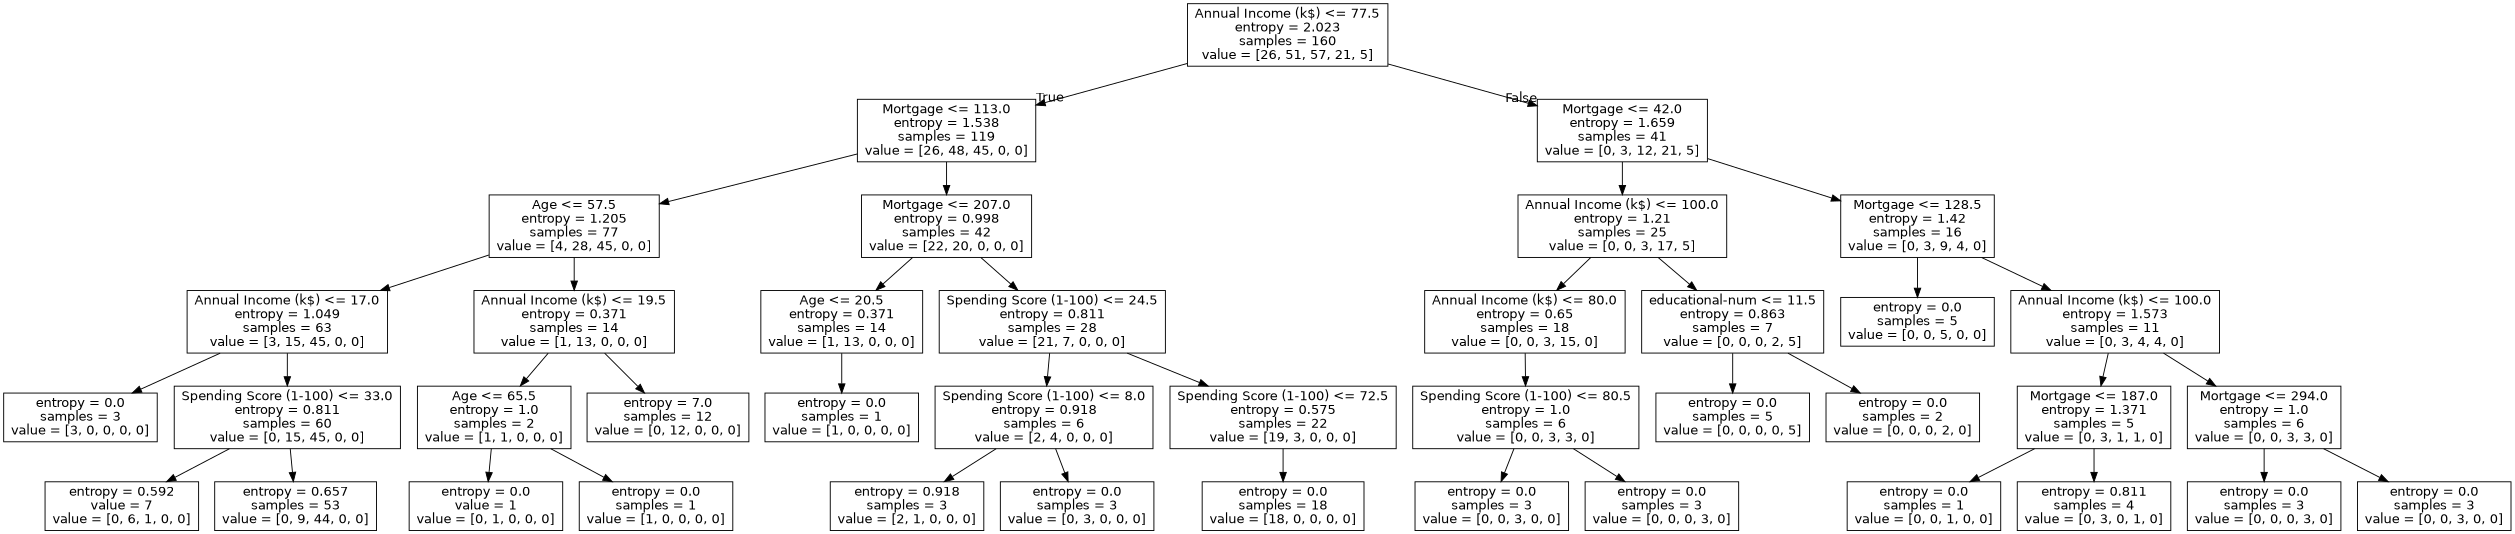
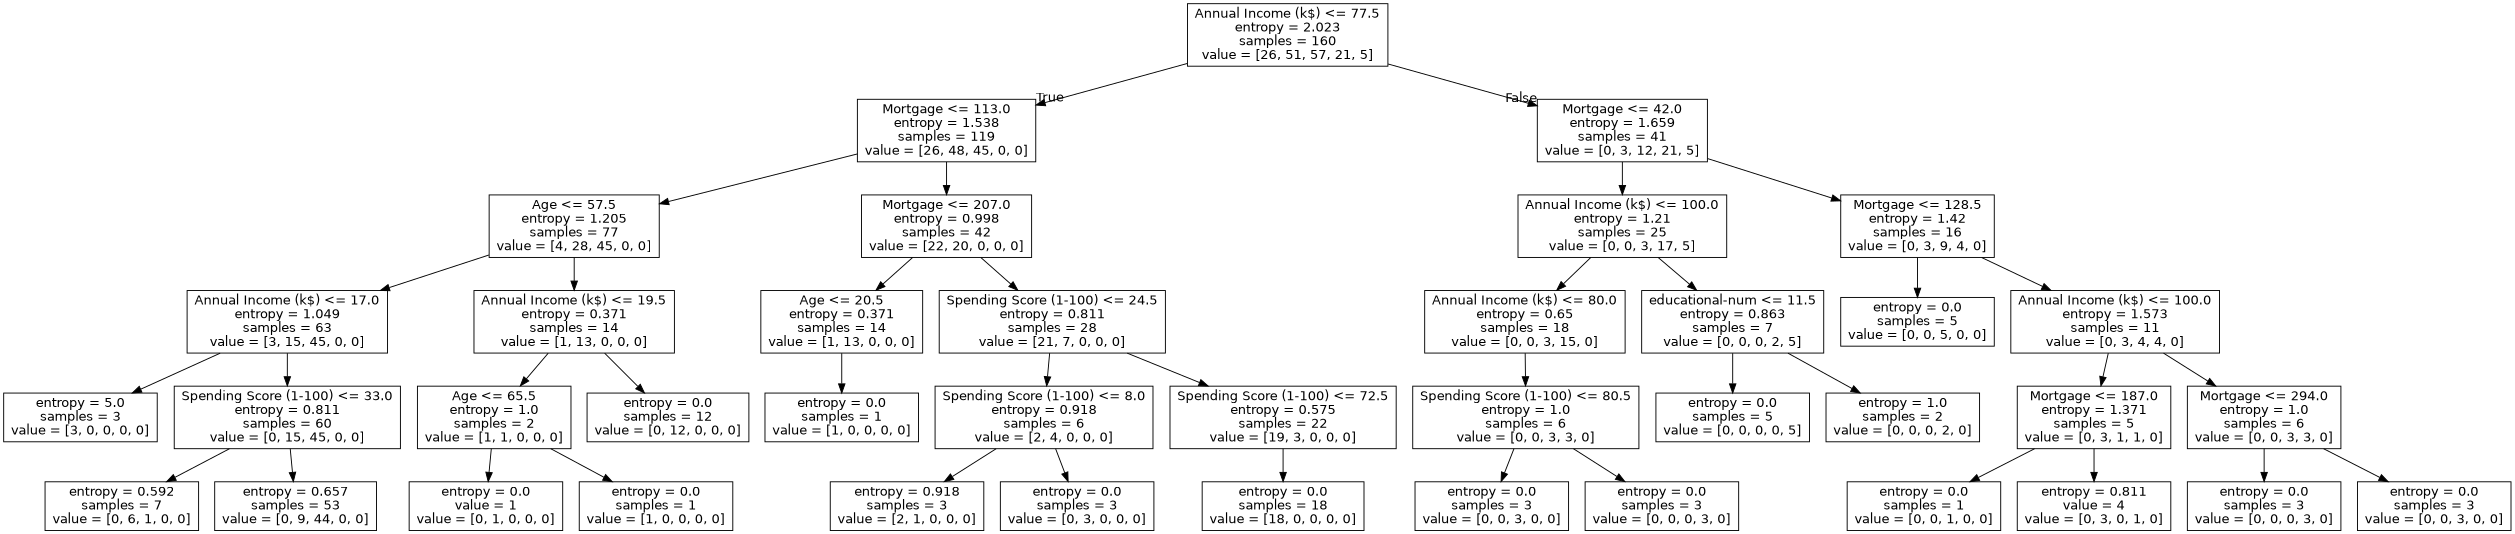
node "entropy = 0.0 samples = 3 value = [3, 0, 0, 0, 0]": label "entropy = 0.0 samples = 3 value = [3, 0, 0, 0, 0]" -> "entropy = 5.0 samples = 3 value = [3, 0, 0, 0, 0]"
node "entropy = 7.0 samples = 12 value = [0, 12, 0, 0, 0]": label "entropy = 7.0 samples = 12 value = [0, 12, 0, 0, 0]" -> "entropy = 0.0 samples = 12 value = [0, 12, 0, 0, 0]"
node "entropy = 0.0 samples = 2 value = [0, 0, 0, 2, 0]": label "entropy = 0.0 samples = 2 value = [0, 0, 0, 2, 0]" -> "entropy = 1.0 samples = 2 value = [0, 0, 0, 2, 0]"
node "entropy = 0.592 value = 7 value = [0, 6, 1, 0, 0]": label "entropy = 0.592 value = 7 value = [0, 6, 1, 0, 0]" -> "entropy = 0.592 samples = 7 value = [0, 6, 1, 0, 0]"
node "entropy = 0.811 samples = 4 value = [0, 3, 0, 1, 0]": label "entropy = 0.811 samples = 4 value = [0, 3, 0, 1, 0]" -> "entropy = 0.811 value = 4 value = [0, 3, 0, 1, 0]"
